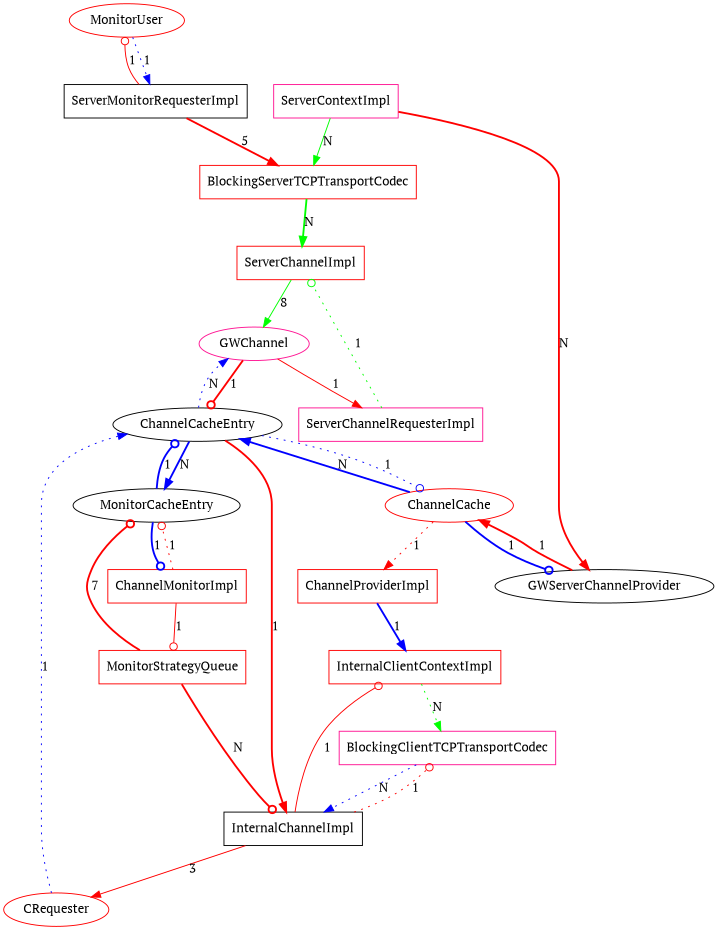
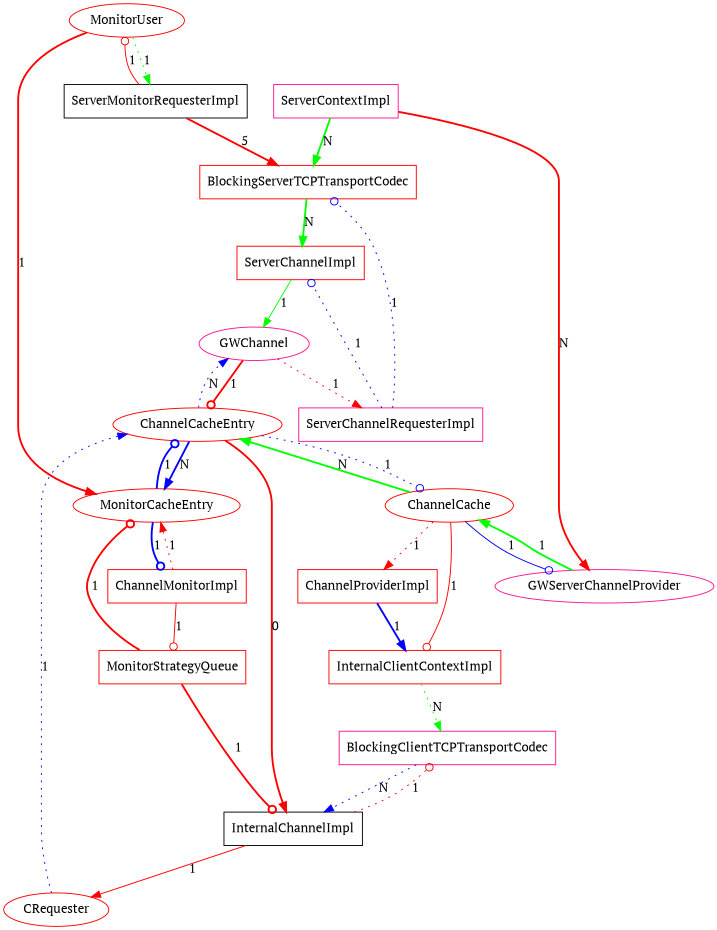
edge "MonitorUser" -> "ServerMonitorRequesterImpl": color blue -> green
edge "ServerContextImpl" -> "BlockingServerTCPTransportCodec": style solid -> bold
edge "MonitorUser" -> "MonitorCacheEntry": added, label "1"
edge "ServerChannelRequesterImpl" -> "BlockingServerTCPTransportCodec": added, label "1"
edge "ServerChannelImpl" -> "GWChannel": label "8" -> "1"
edge "ServerChannelRequesterImpl" -> "ServerChannelImpl": color green -> blue
edge "GWChannel" -> "ServerChannelRequesterImpl": style solid -> dotted
node "ChannelCacheEntry": color black -> red
edge "ChannelCache" -> "ChannelCacheEntry": color blue -> green
node "MonitorCacheEntry": color black -> red
edge "GWServerChannelProvider" -> "ChannelCache": color red -> green
edge "ChannelCache" -> "GWServerChannelProvider": style bold -> solid
edge "ChannelMonitorImpl" -> "MonitorCacheEntry": arrowhead odot -> normal
edge "MonitorStrategyQueue" -> "MonitorCacheEntry": label "7" -> "1"
node "GWServerChannelProvider": color black -> deeppink
edge "ChannelCacheEntry" -> "InternalChannelImpl": label "1" -> "0"
edge "InternalChannelImpl" -> "InternalClientContextImpl": now "ChannelCache" -> "InternalClientContextImpl"
edge "MonitorStrategyQueue" -> "InternalChannelImpl": label "N" -> "1"
edge "InternalChannelImpl" -> "CRequester": label "3" -> "1"
